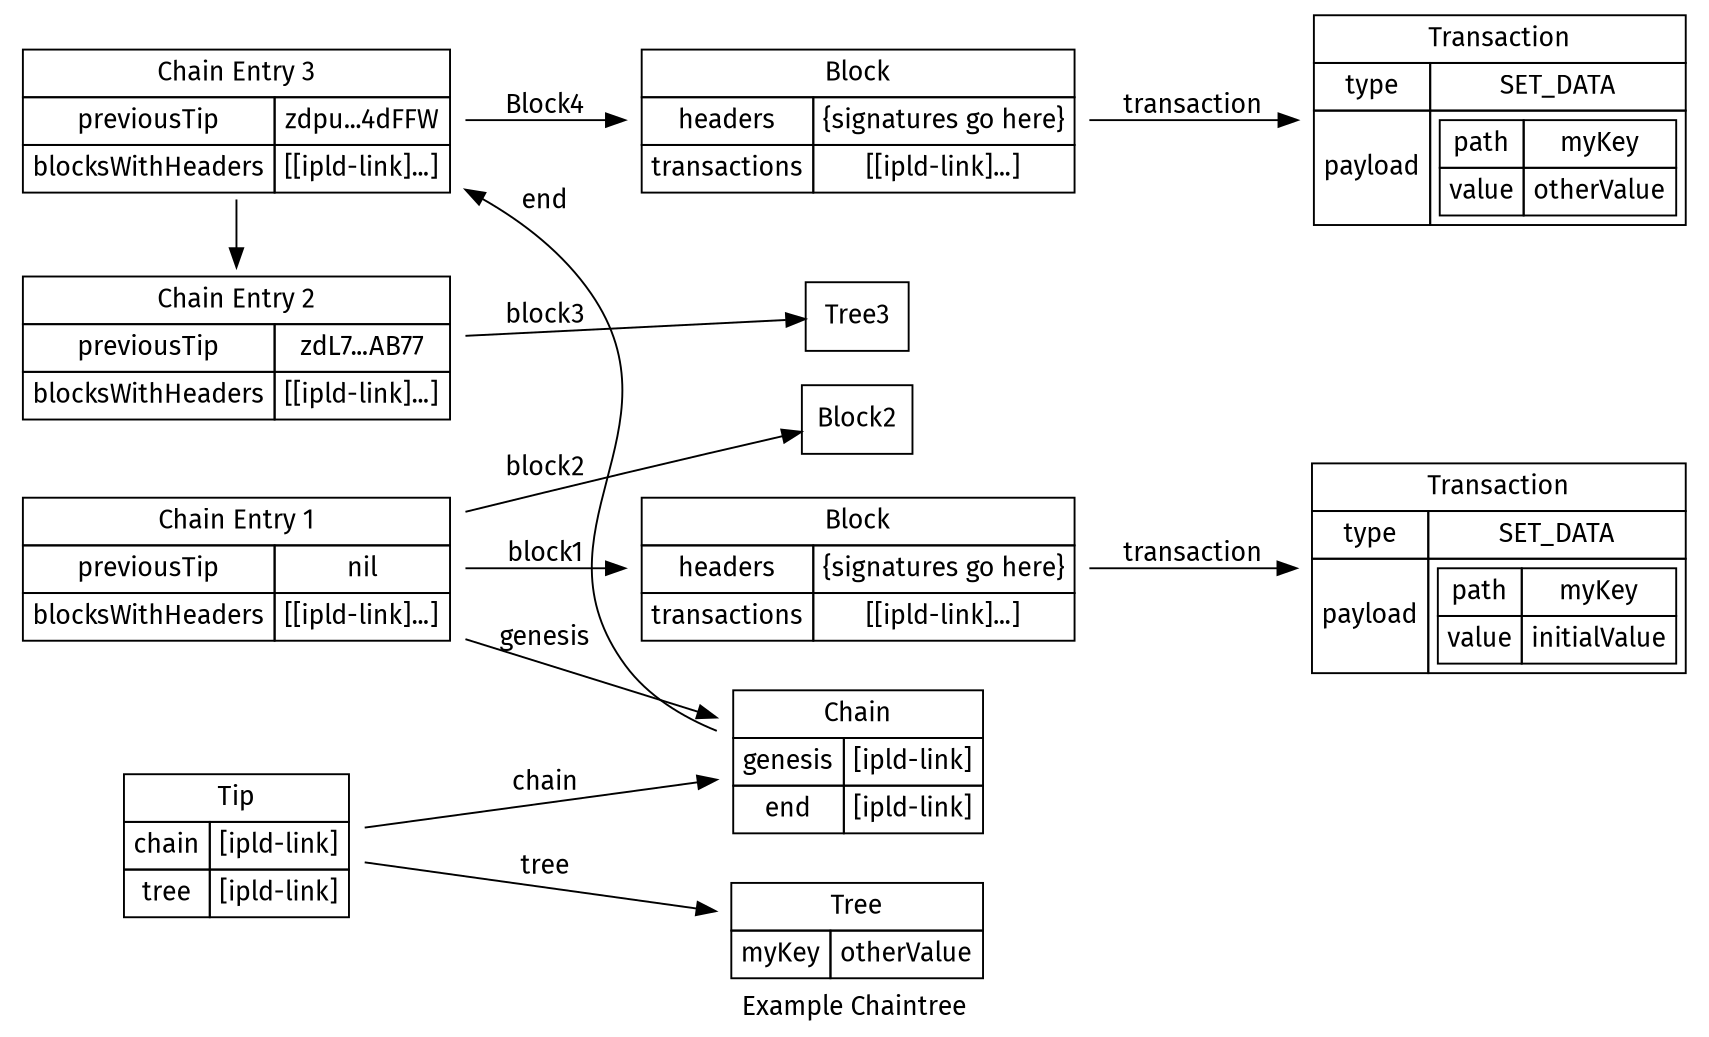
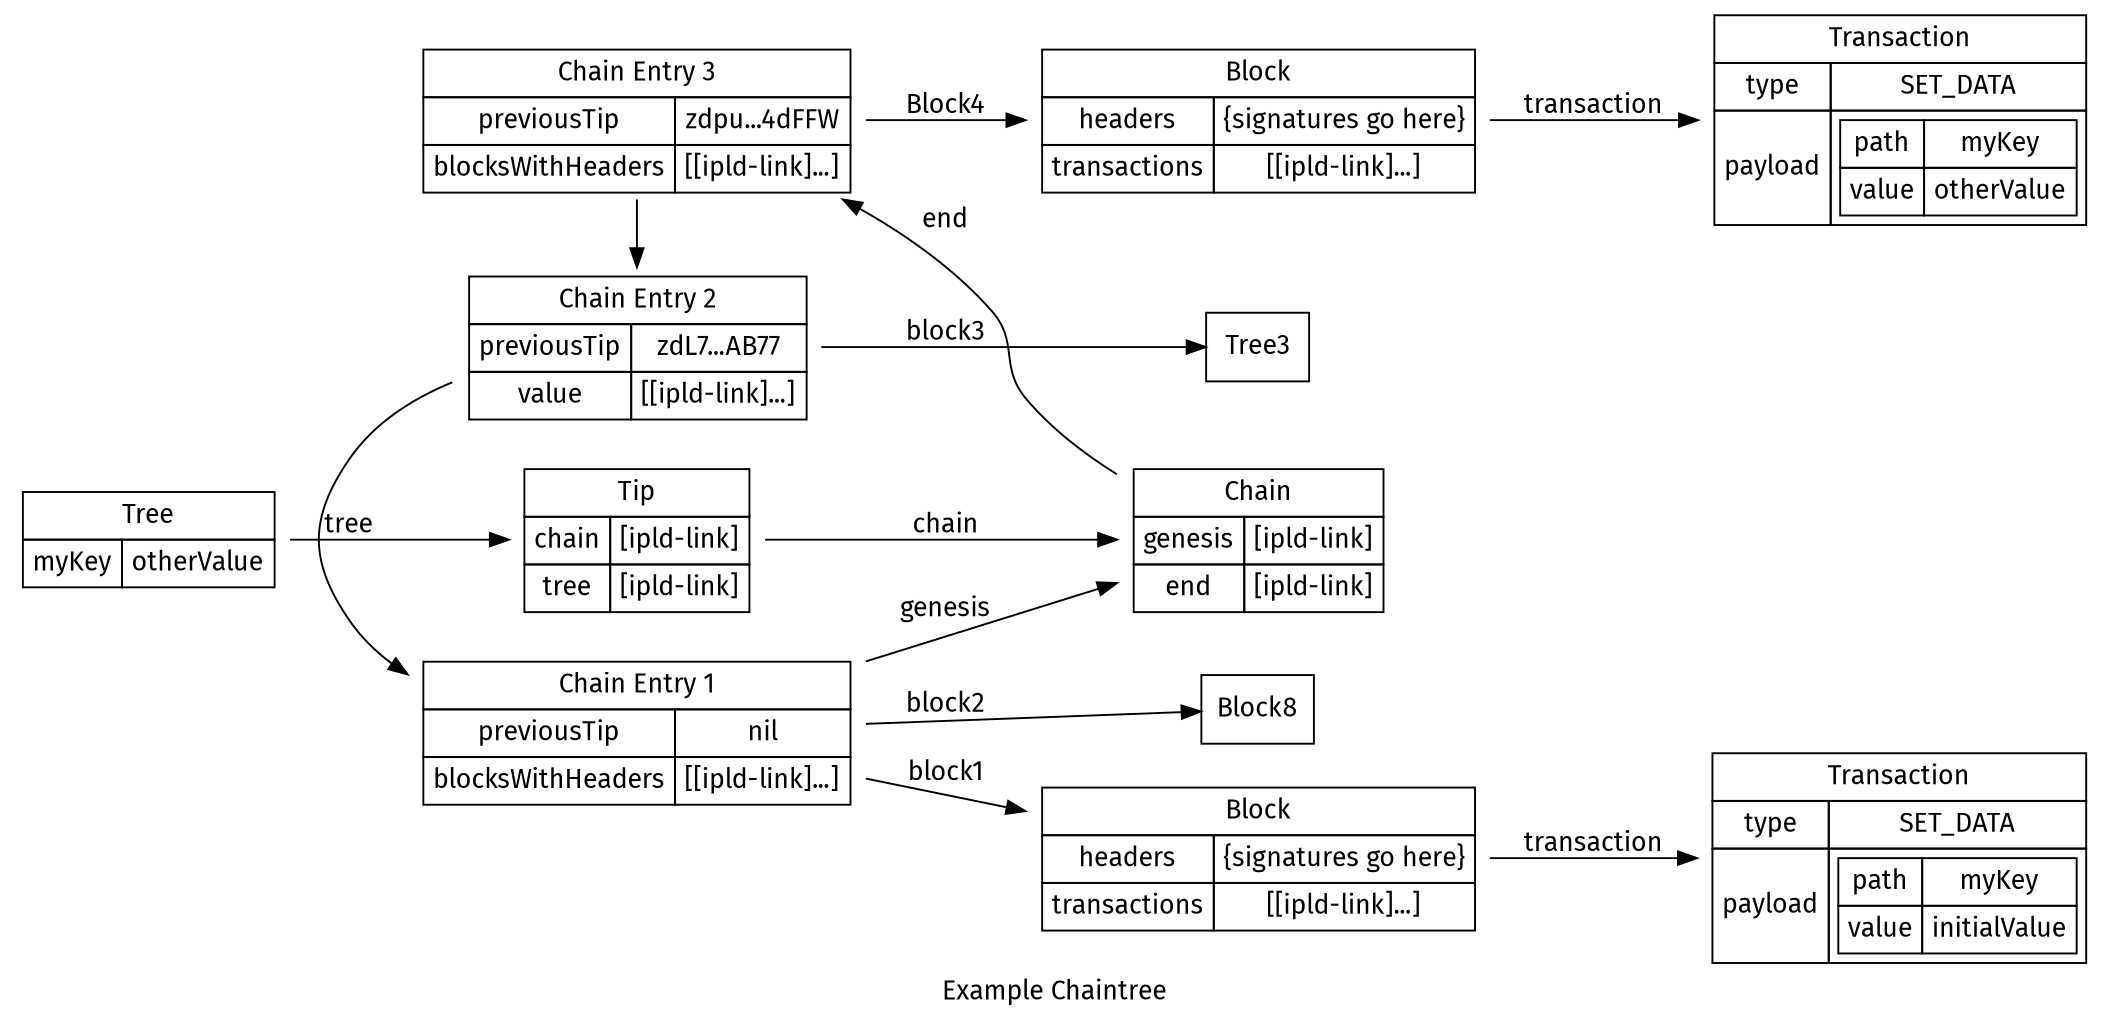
node "Chain Entry 2": text "blocksWithHeaders" -> "value"
node "Block2": label "Block2" -> "Block8"
edge "Chain Entry 2" -> "Chain Entry 1": added
edge "Tip" -> "Tree": reversed
